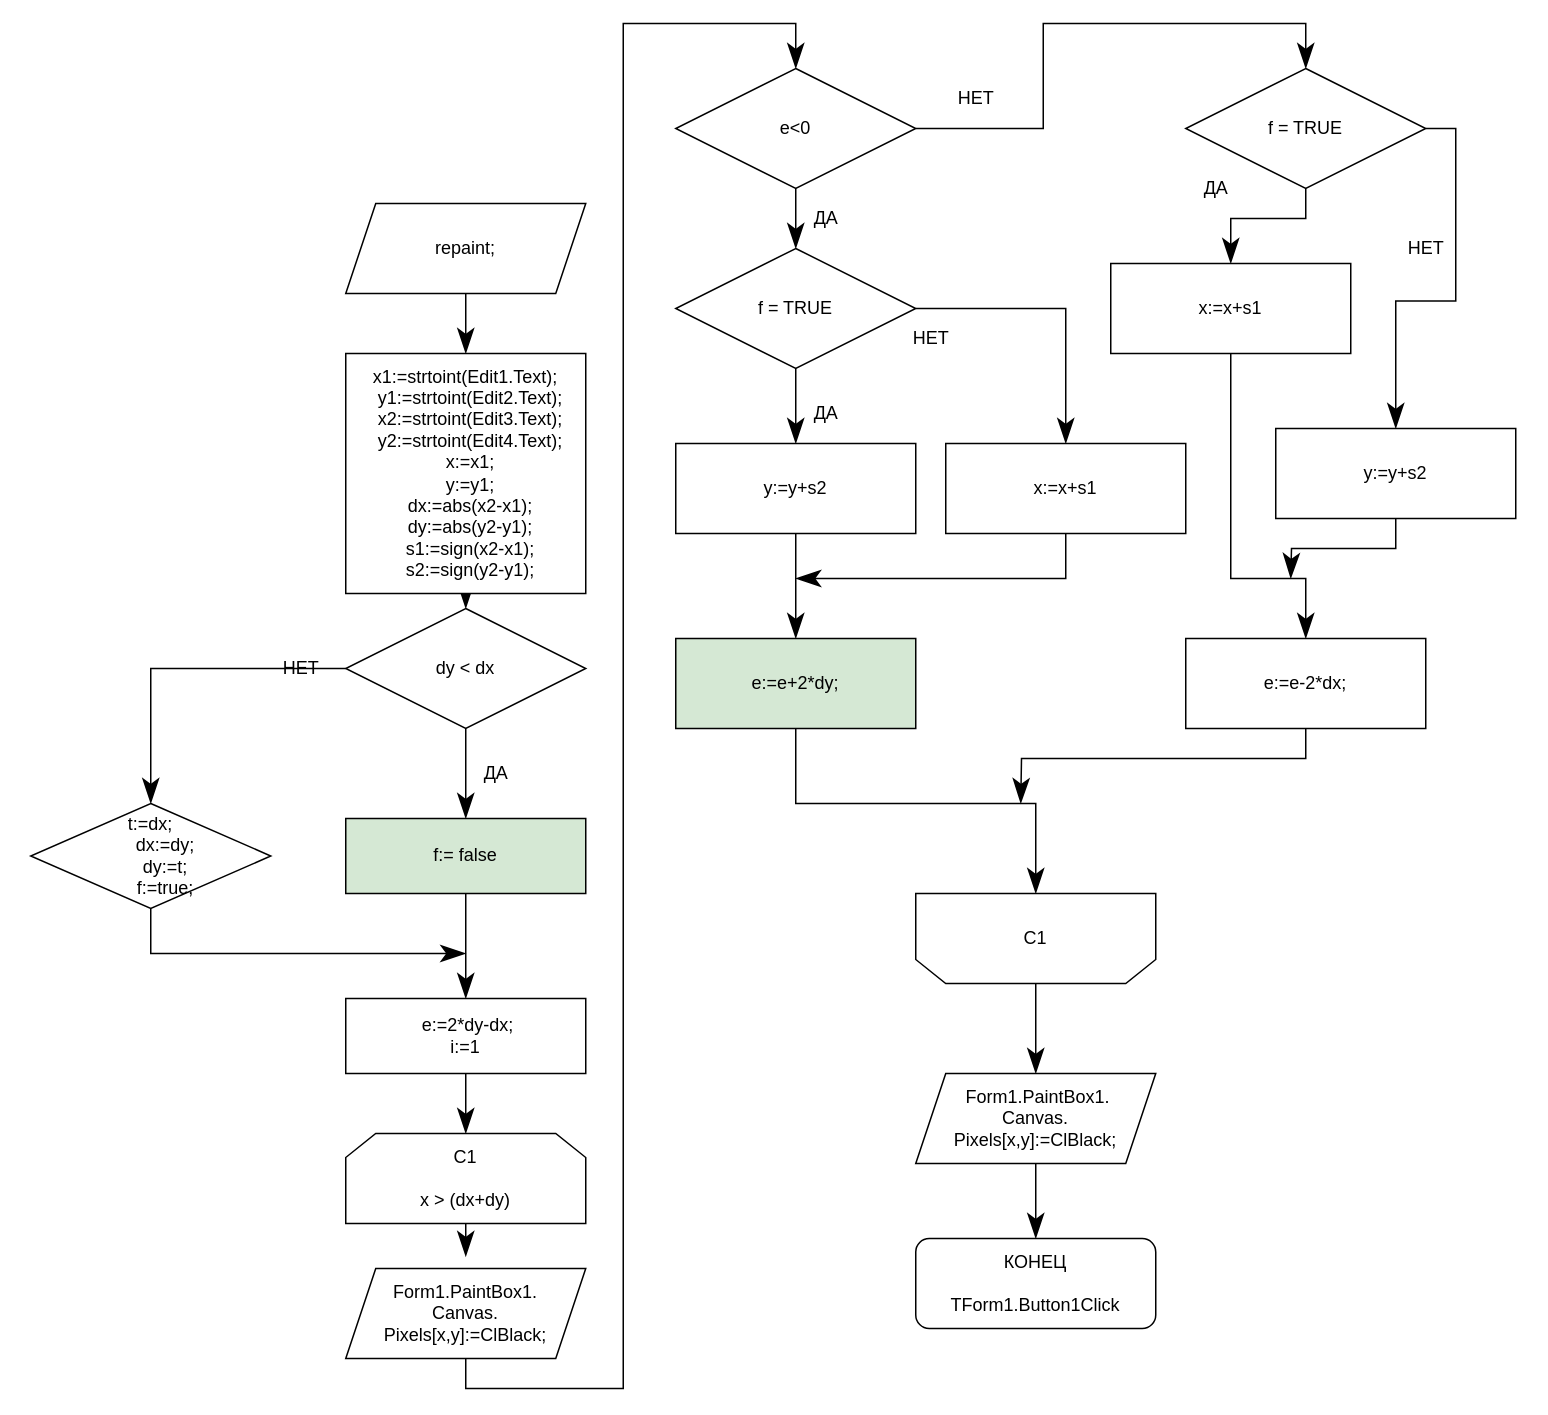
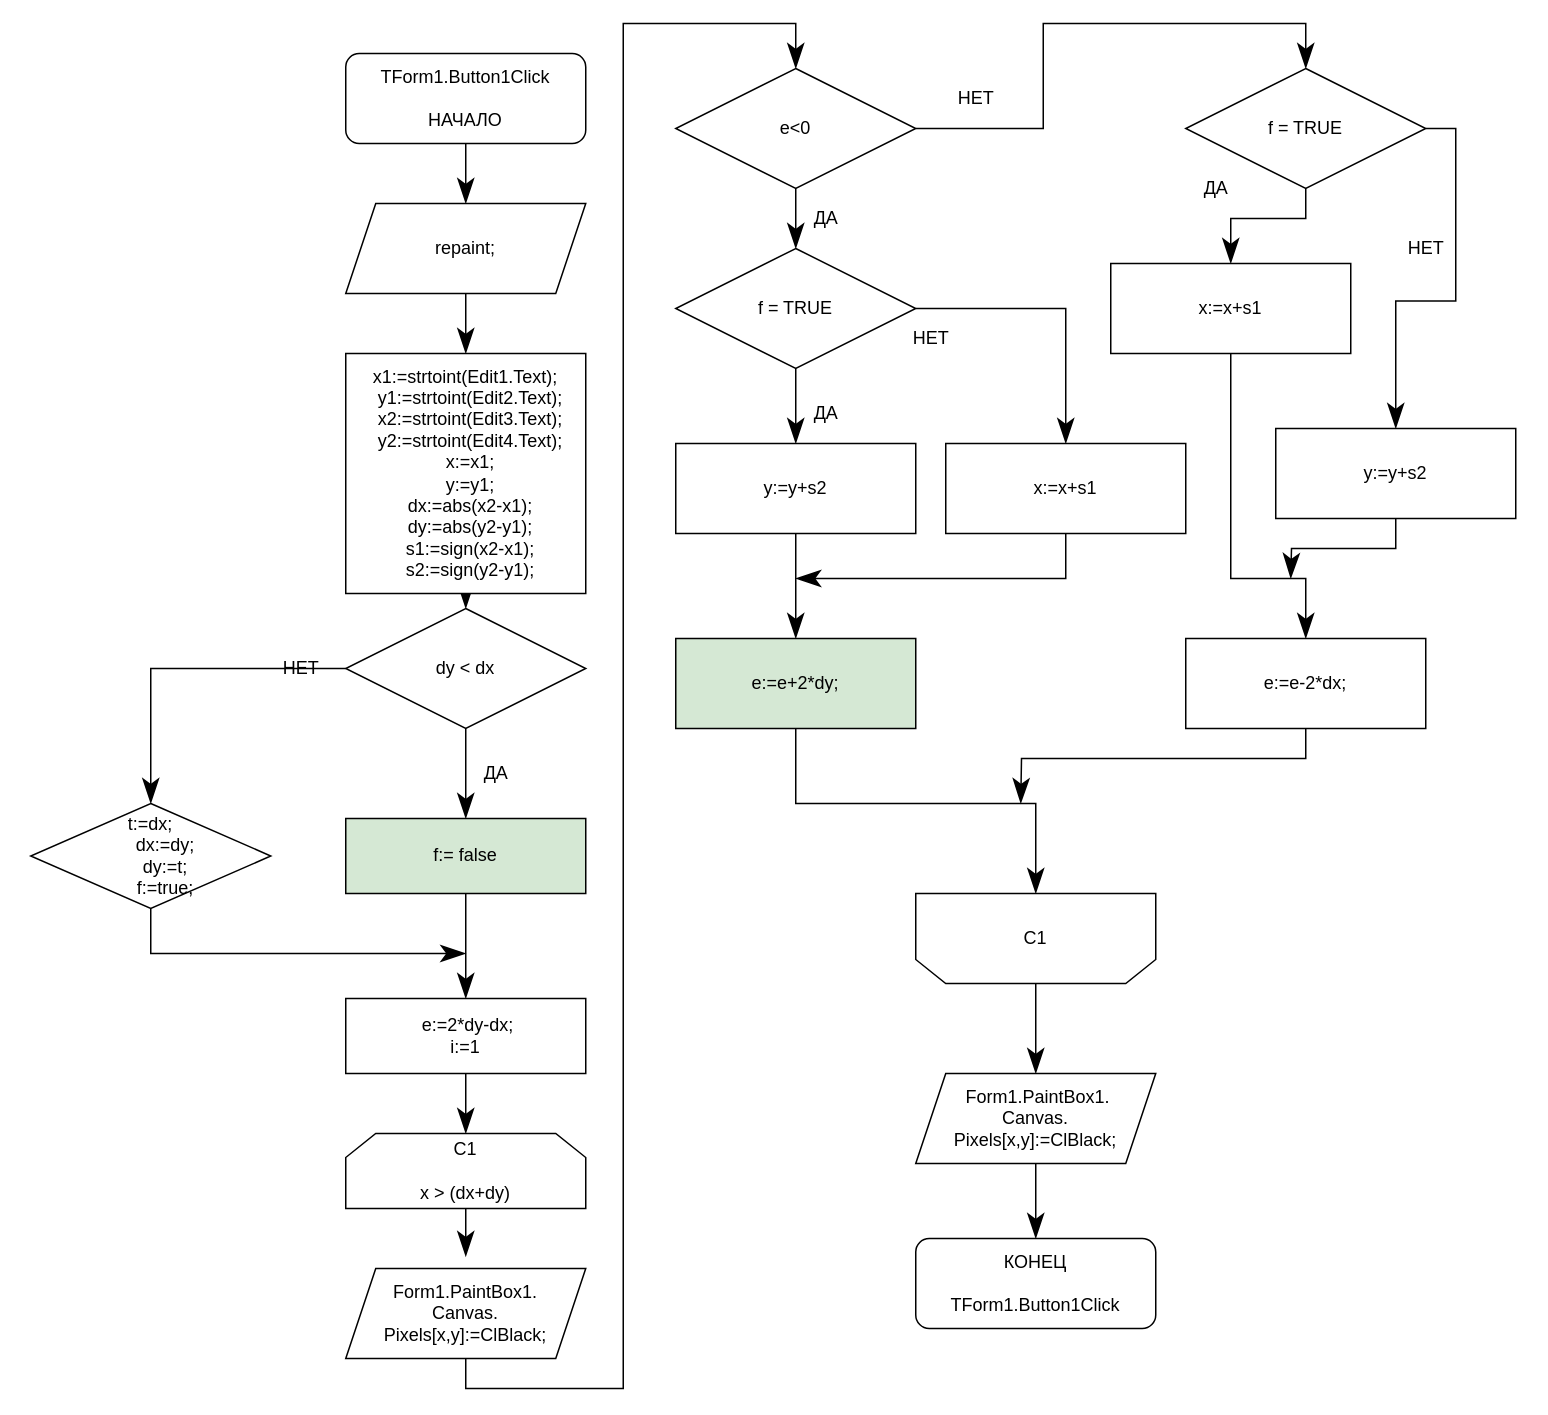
node "TForm1.Button1Click НАЧАЛО": added
edge "TForm1.Button1Click НАЧАЛО" -> "repaint;": added
node "С1 х > (dx+dy)": size 240x90 -> 240x75
